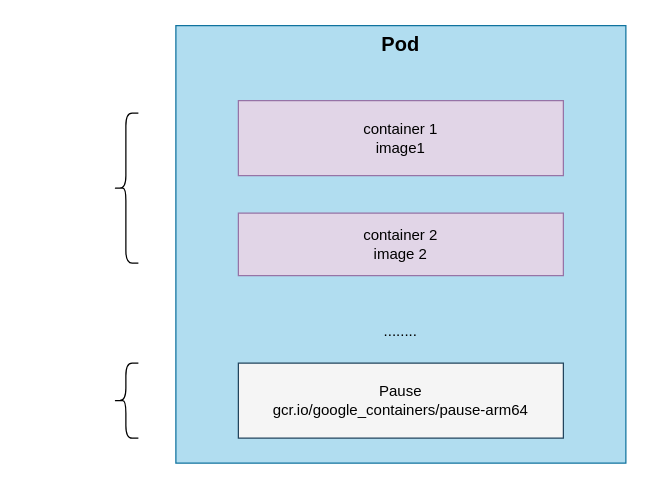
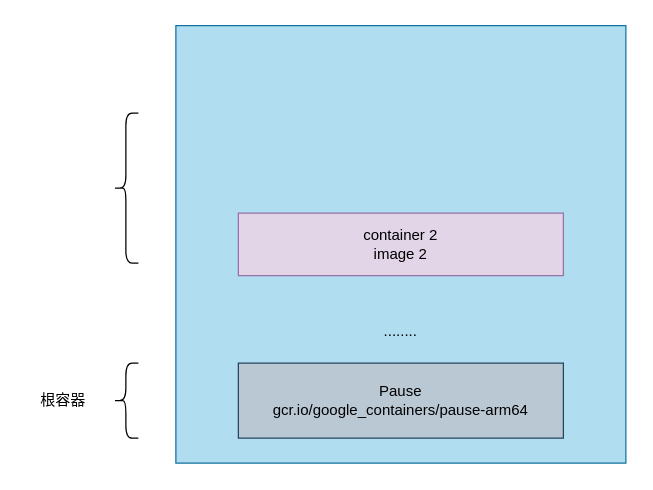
node "Pod": removed
node "container 1 image1": removed
node "根容器": added
node "Pause gcr.io/google_containers/pause-arm64": fillcolor #f5f5f5 -> #bac8d3
